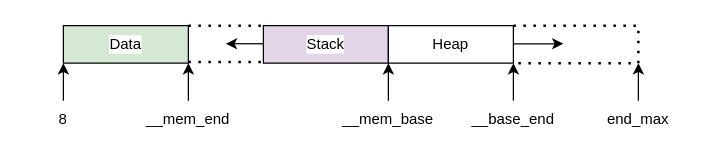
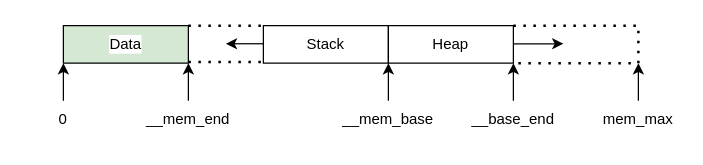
node "Stack": fillcolor #e1d5e7 -> #ffffff
node "8": label "8" -> "0"
node "end_max": label "end_max" -> "mem_max"
